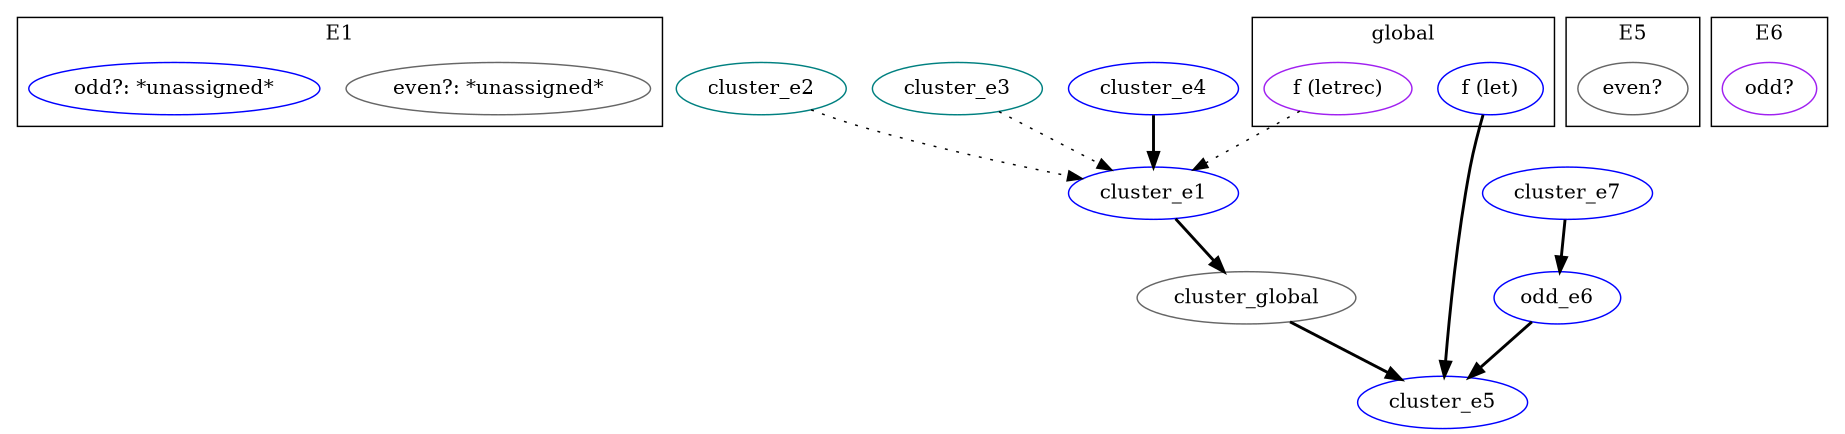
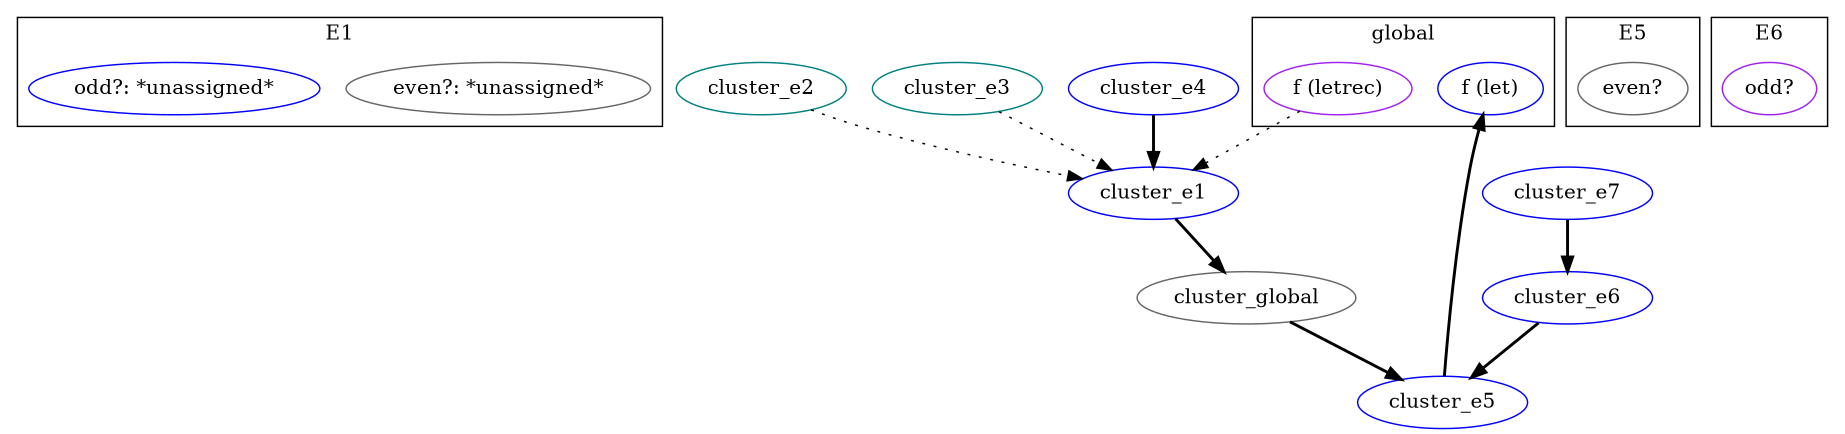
edge "f (let)" -> "cluster_e5": reversed
node "odd_e6": label "odd_e6" -> "cluster_e6"
